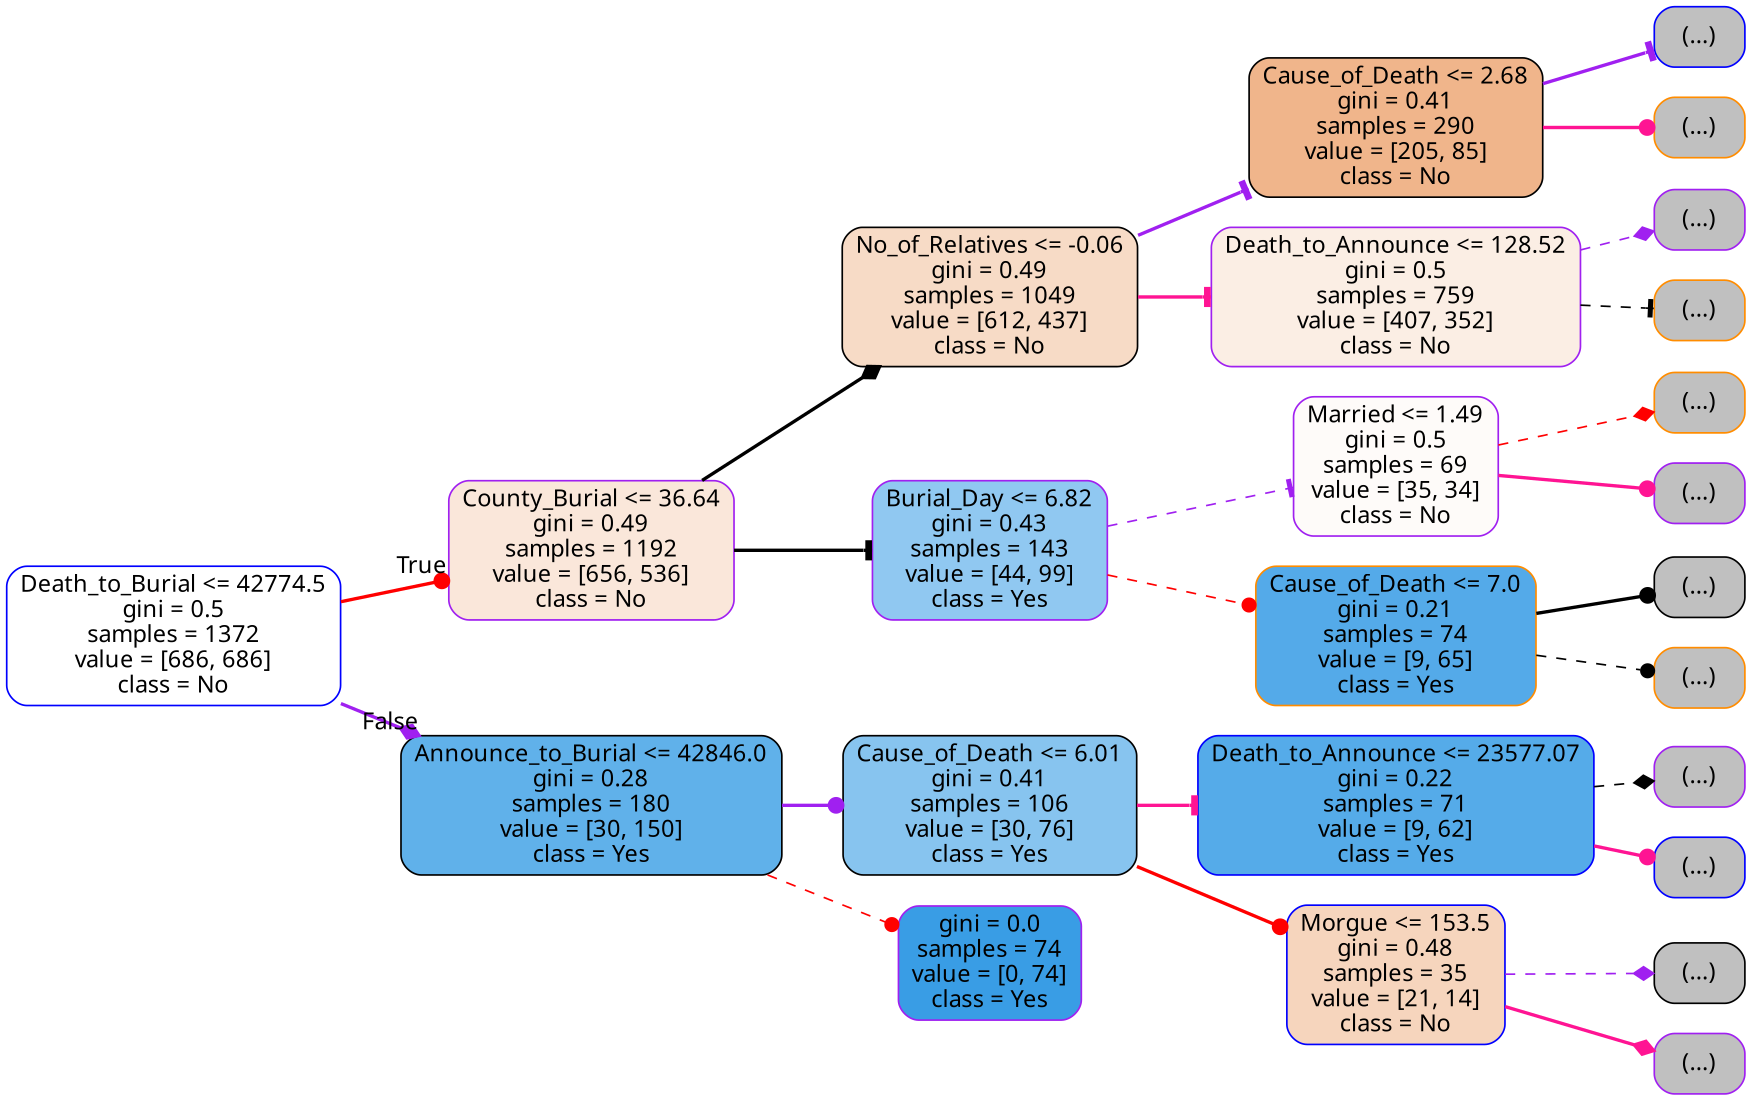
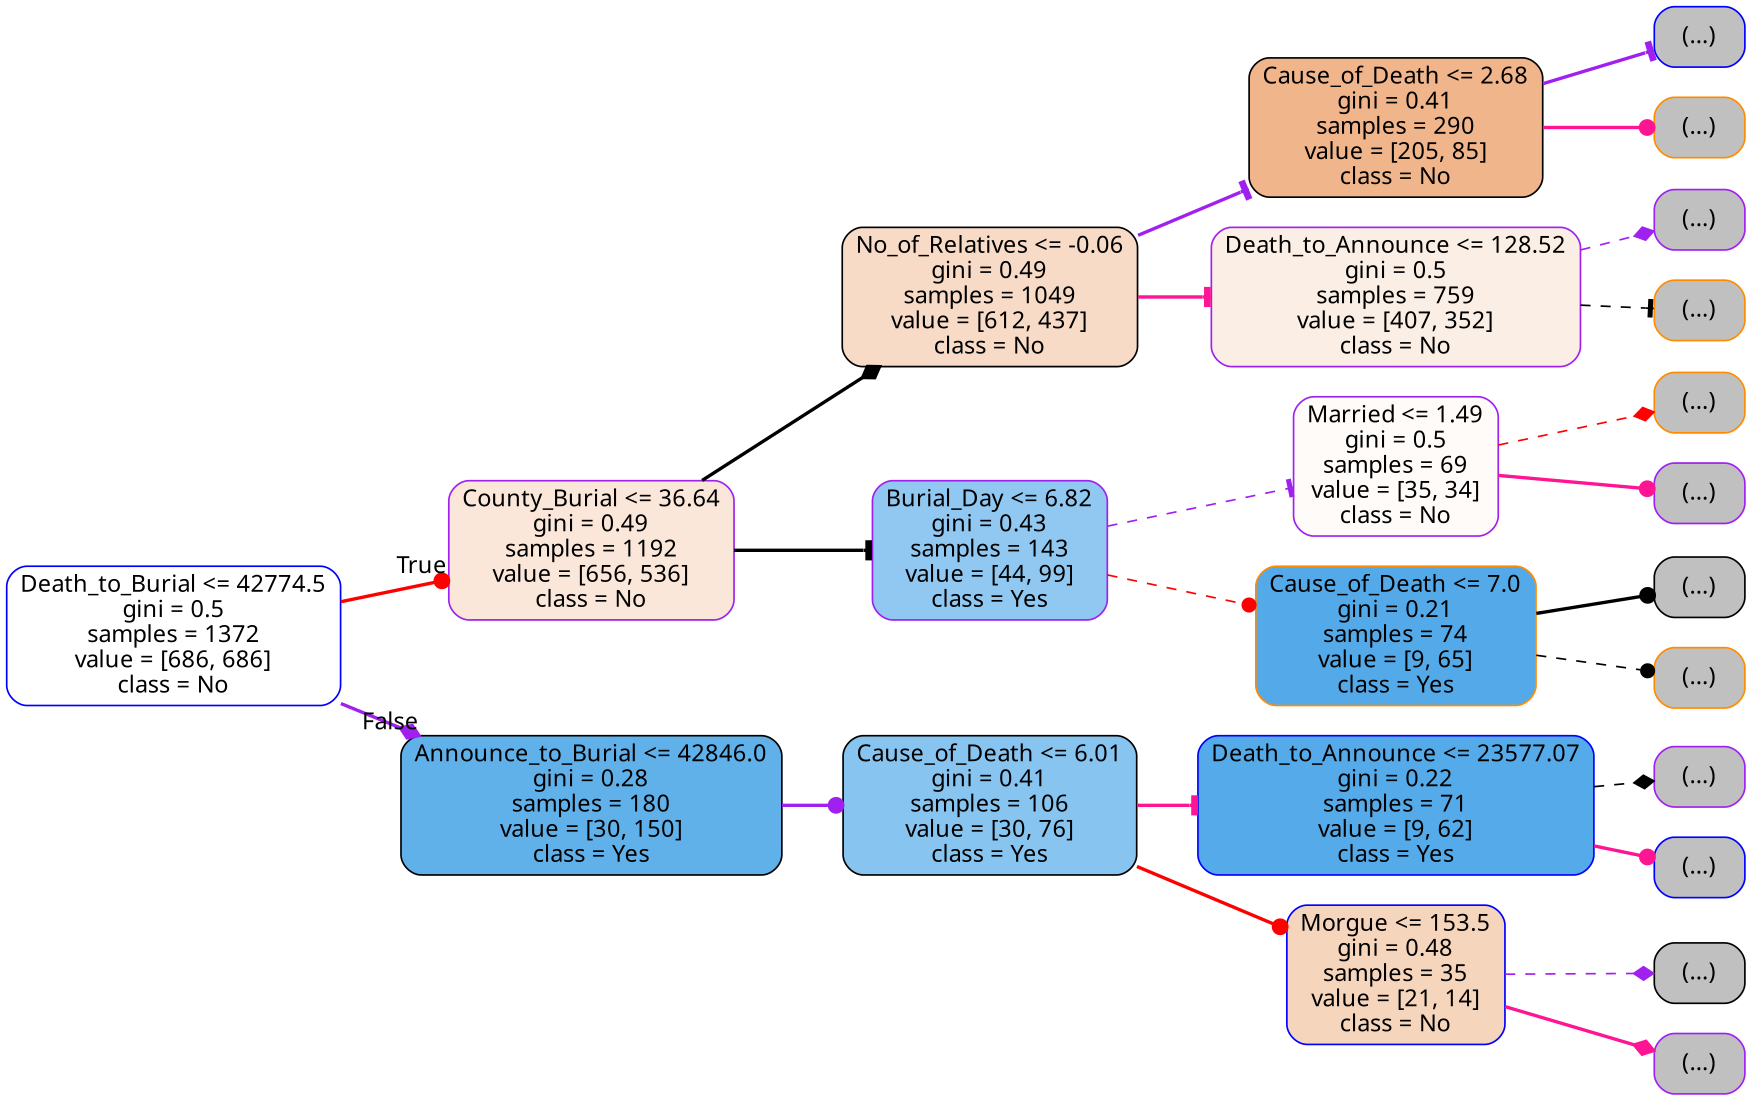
node "gini = 0.0 samples = 74 value = [0, 74] class = Yes": removed
